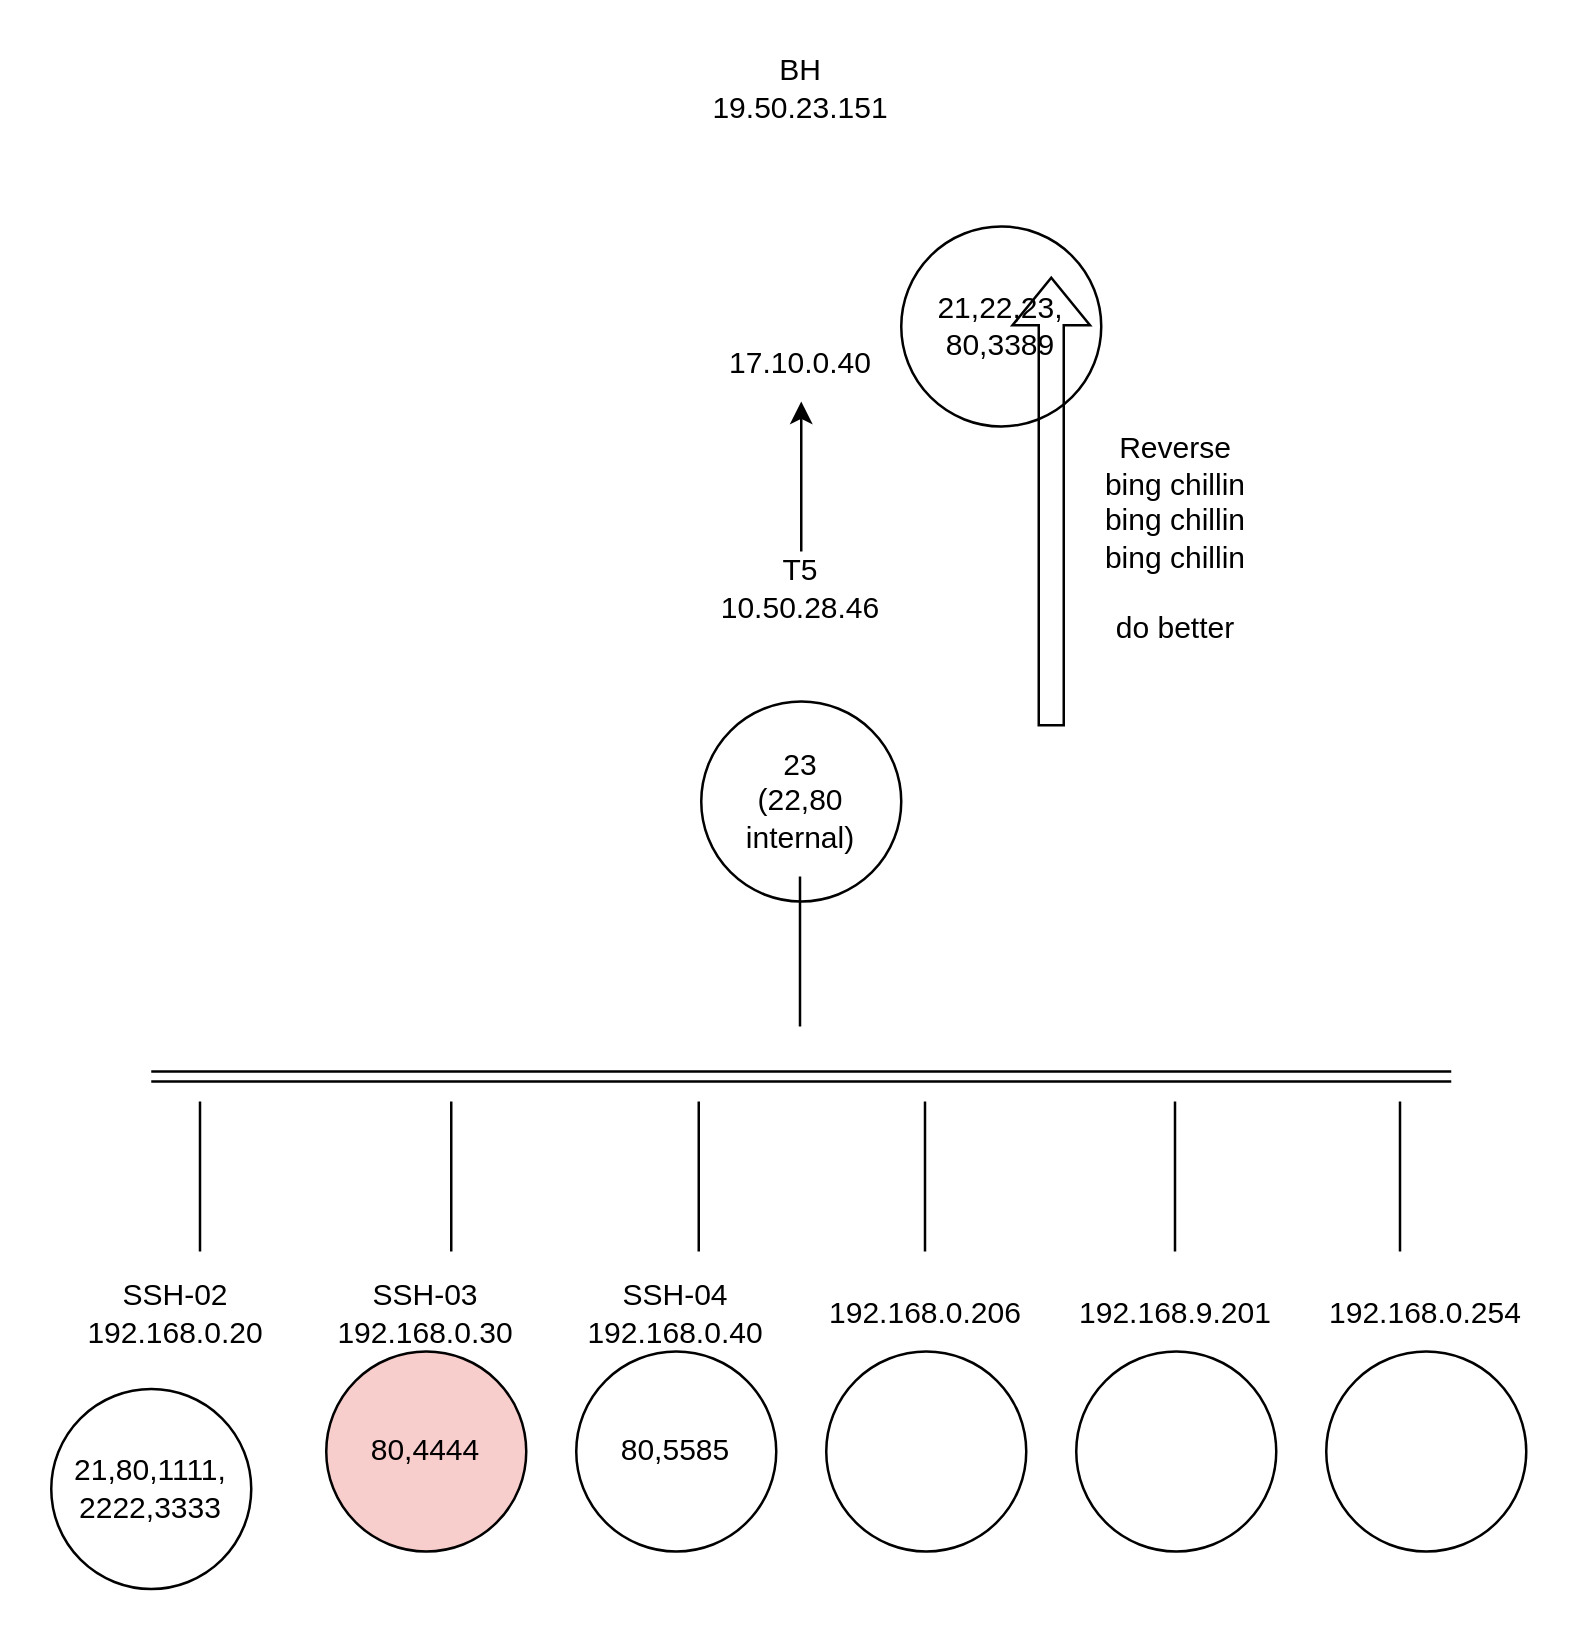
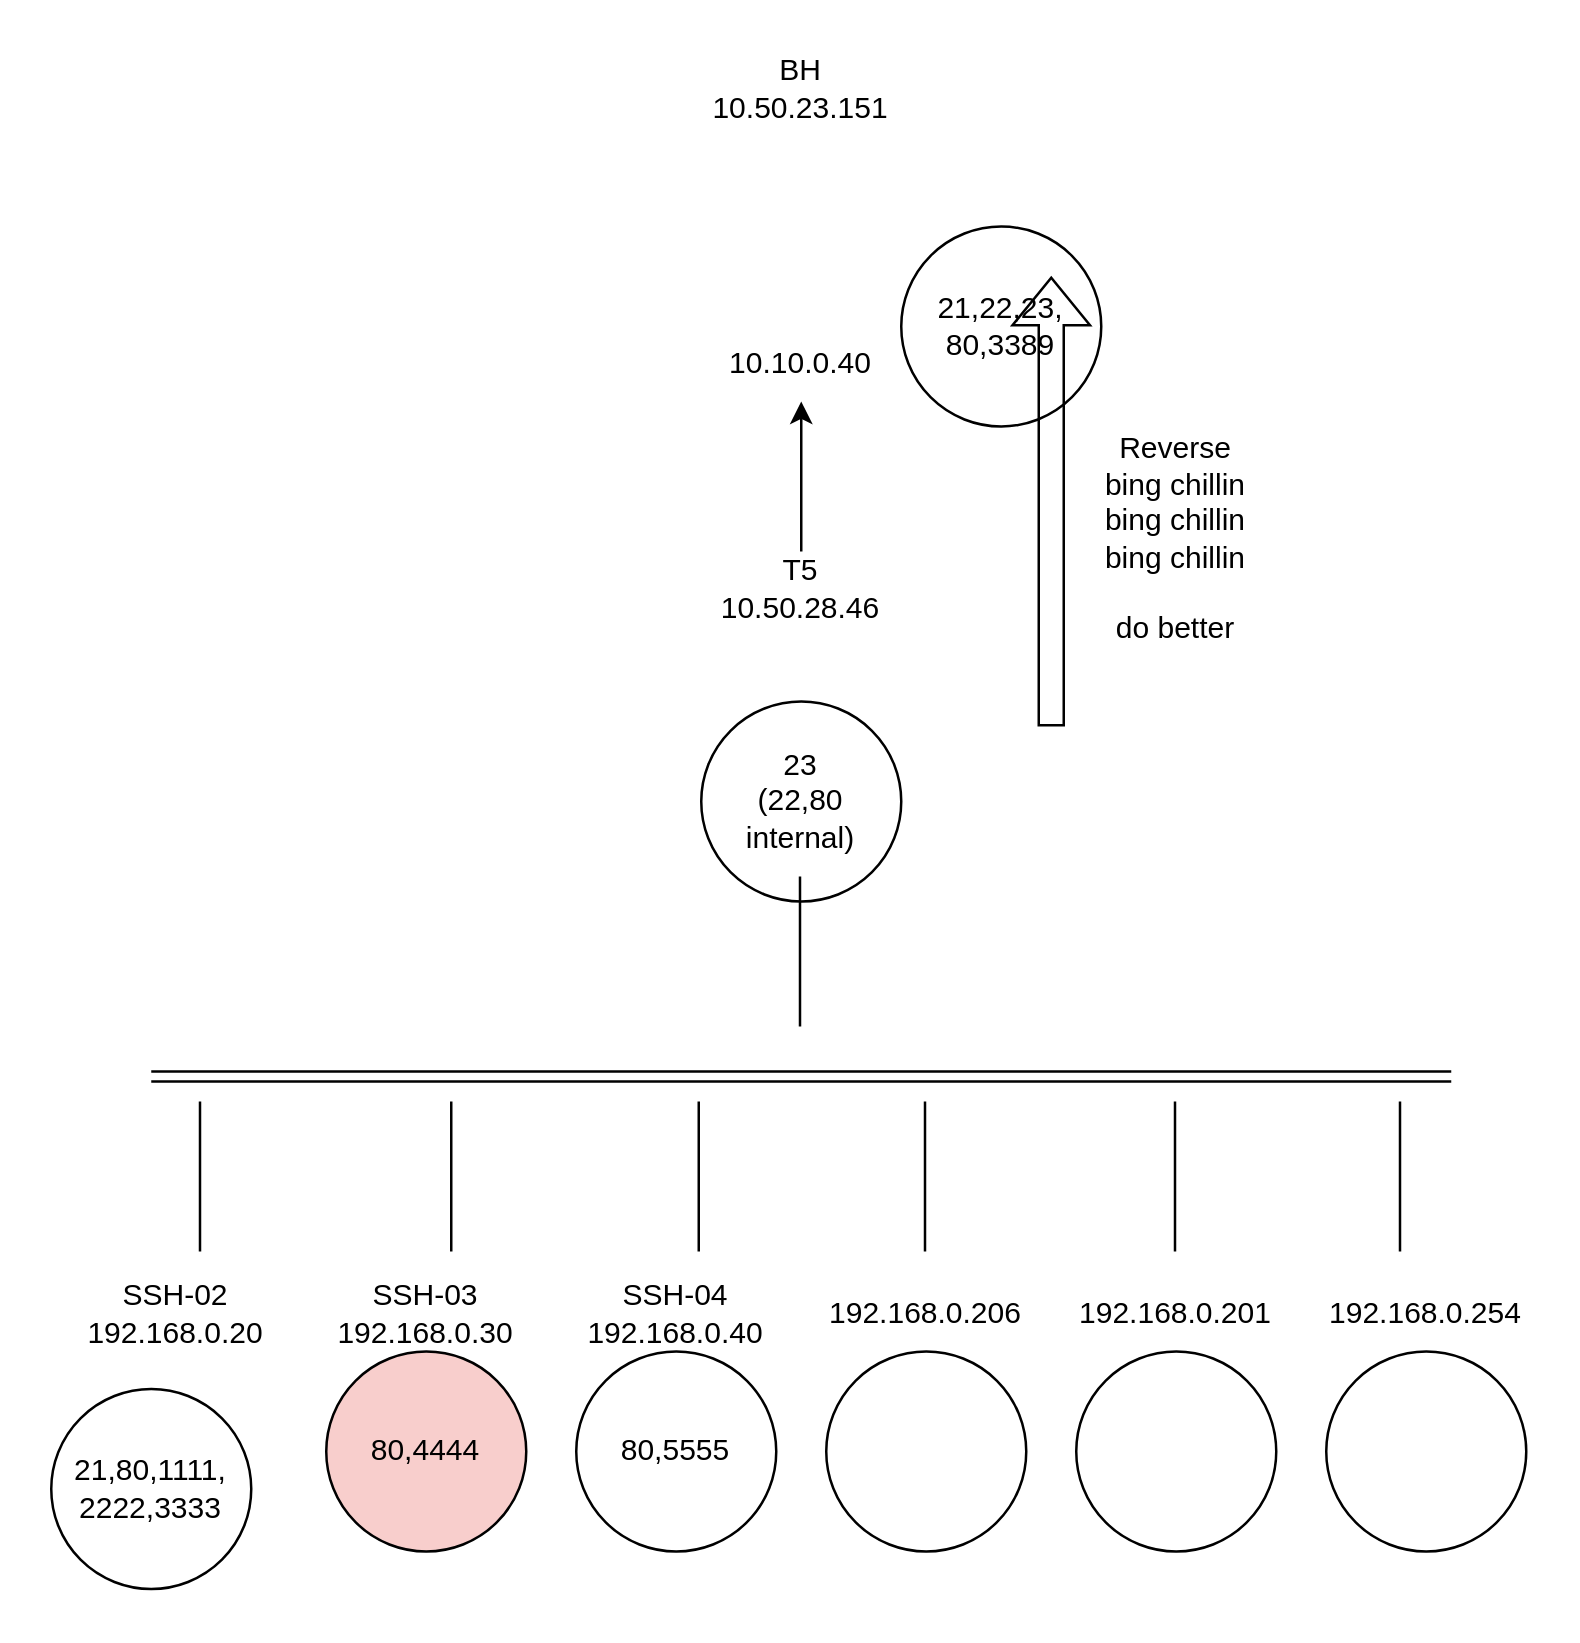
node "BH 19.50.23.151": label "BH 19.50.23.151" -> "BH 10.50.23.151"
node "17.10.0.40": label "17.10.0.40" -> "10.10.0.40"
node "192.168.9.201": label "192.168.9.201" -> "192.168.0.201"
node "80,5585": label "80,5585" -> "80,5555"
